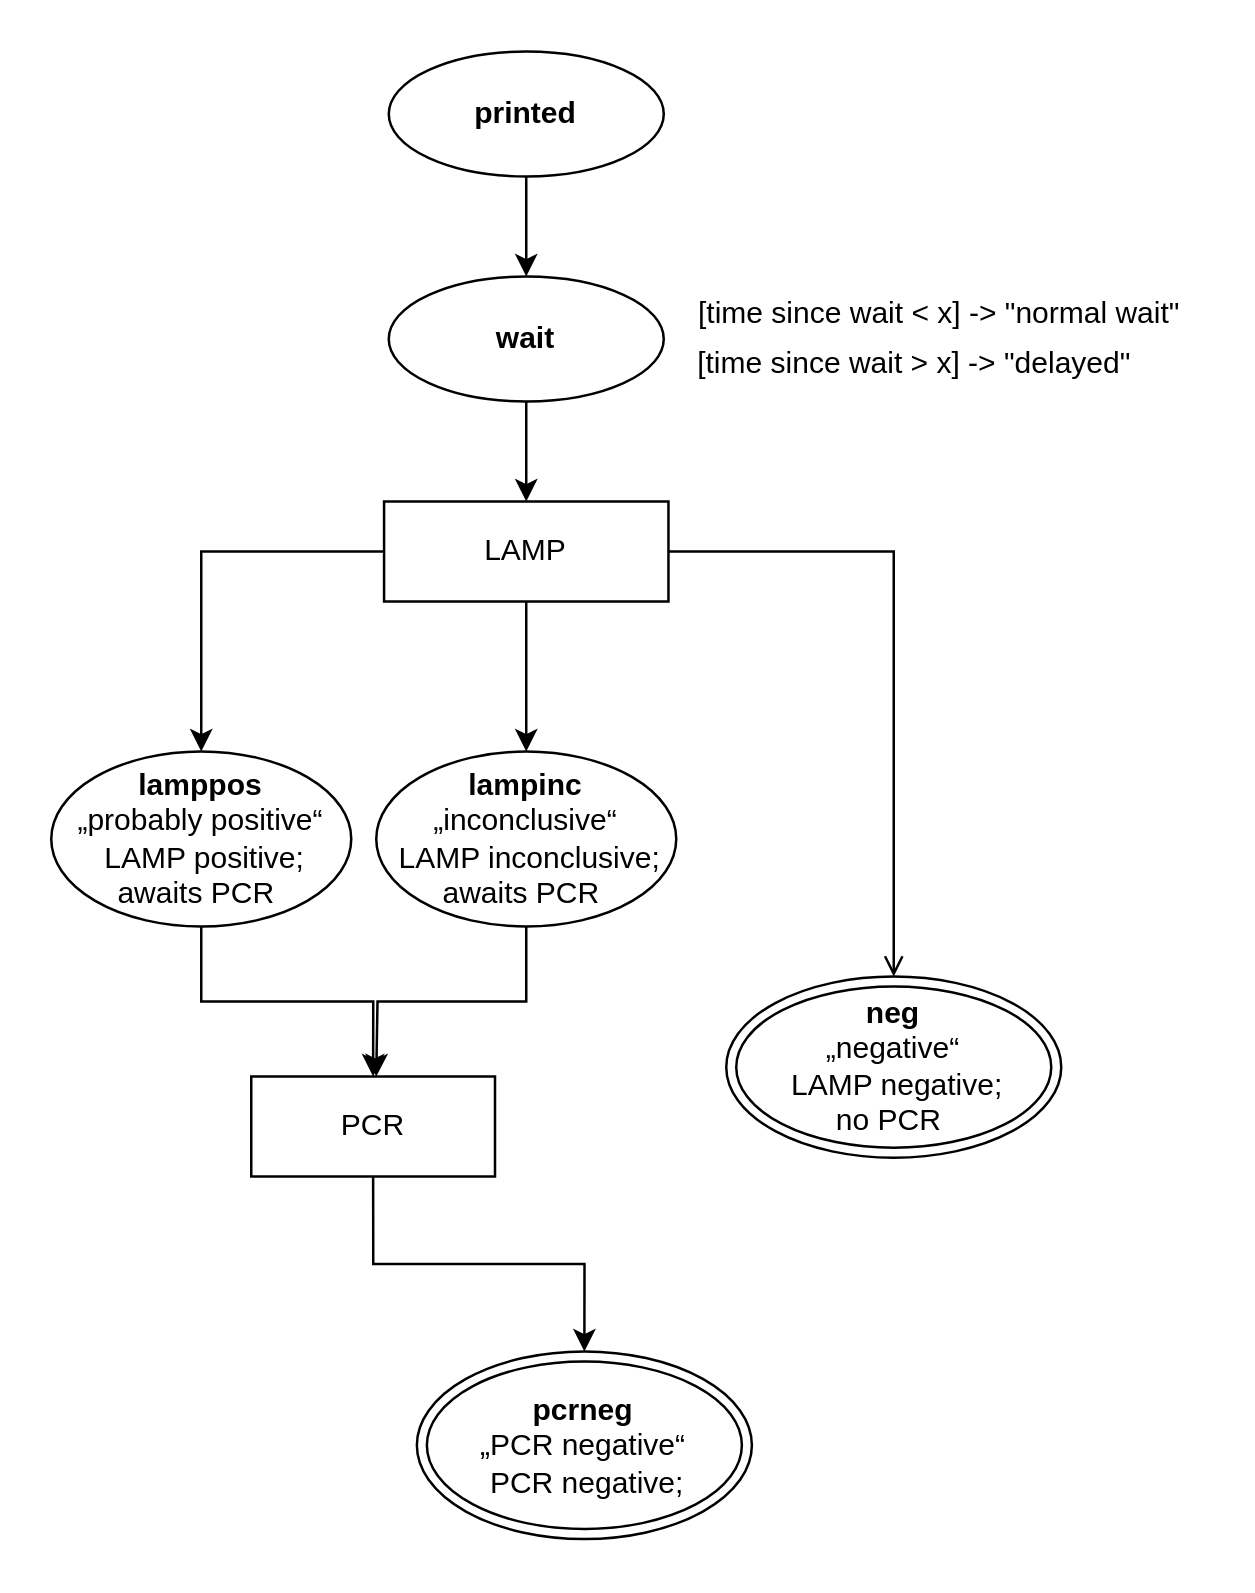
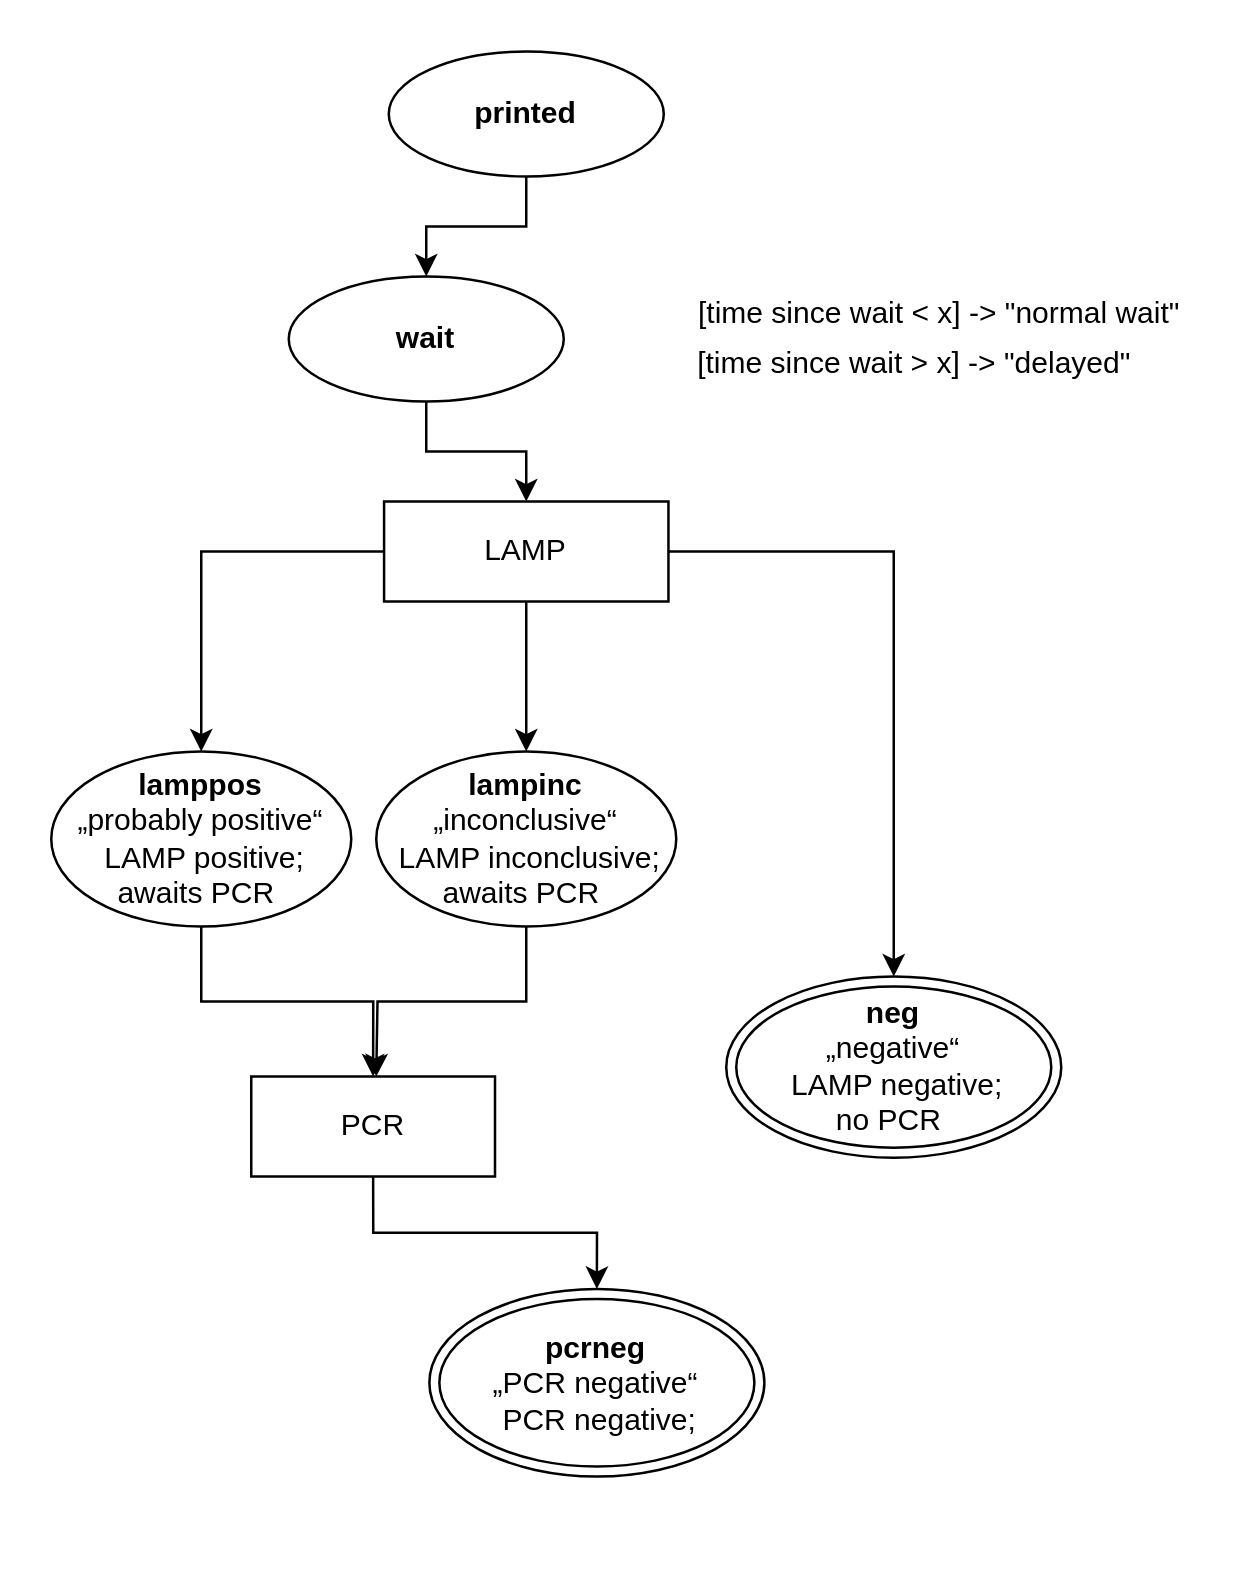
node "wait": moved (526, 339) -> (426, 339)
edge "LAMP" -> "neg „negative“ LAMP negative; no PCR": arrowhead open -> classic
node "pcrneg „PCR negative“ PCR negative;": moved (584, 1445) -> (597, 1383)
